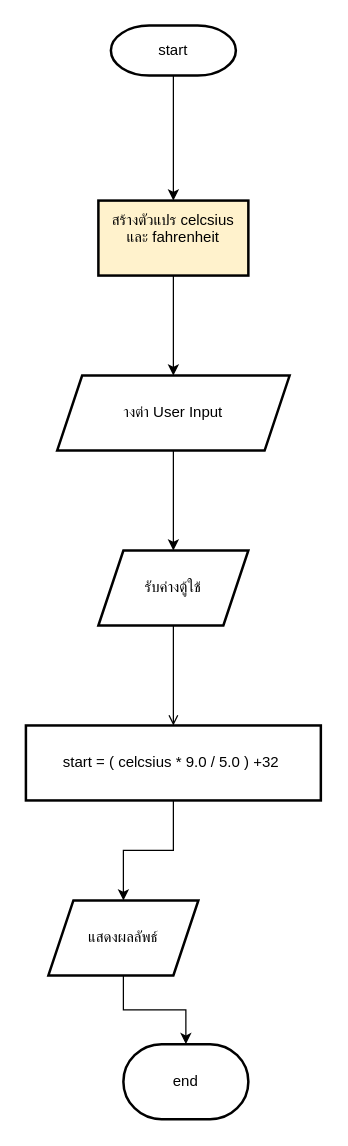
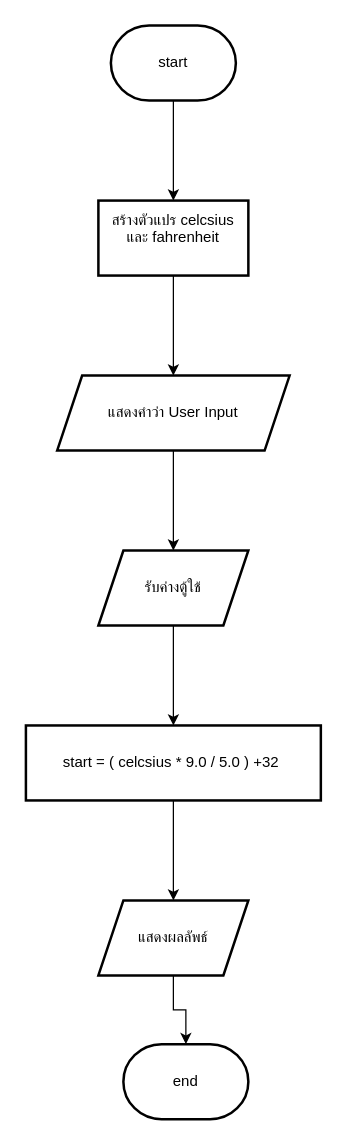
node "start": size 125x50 -> 125x75
node "สร้างตัวแปร celcsius และ fahrenheit": fillcolor #fff2cc -> #ffffff
node "างต่า User Input": label "างต่า User Input" -> "แสดงคำว่า User Input"
edge "รับค่างตู้ใช้" -> "start = ( celcsius * 9.0 / 5.0 ) +32": arrowhead open -> classic
node "แสดงผลลัพธ์": moved (123, 938) -> (173, 938)
